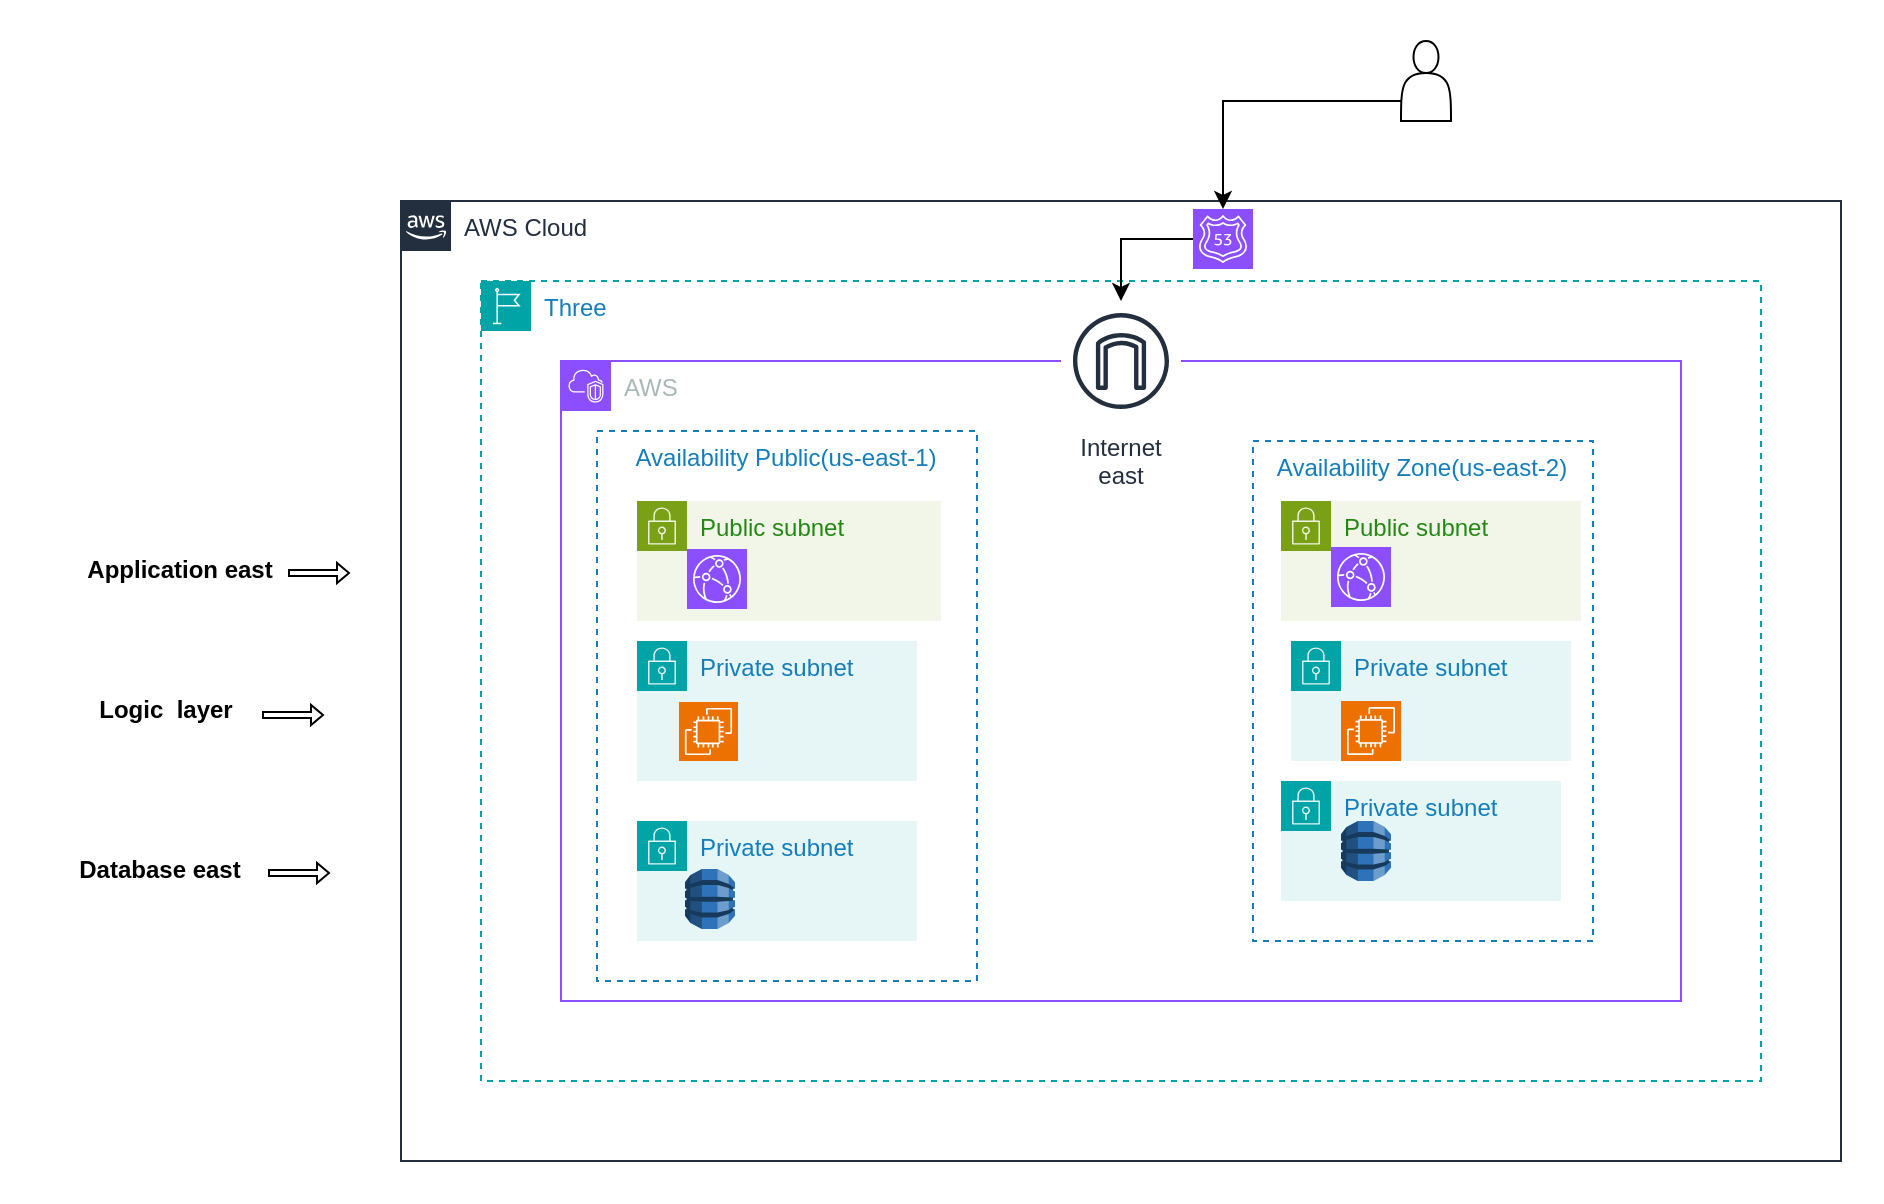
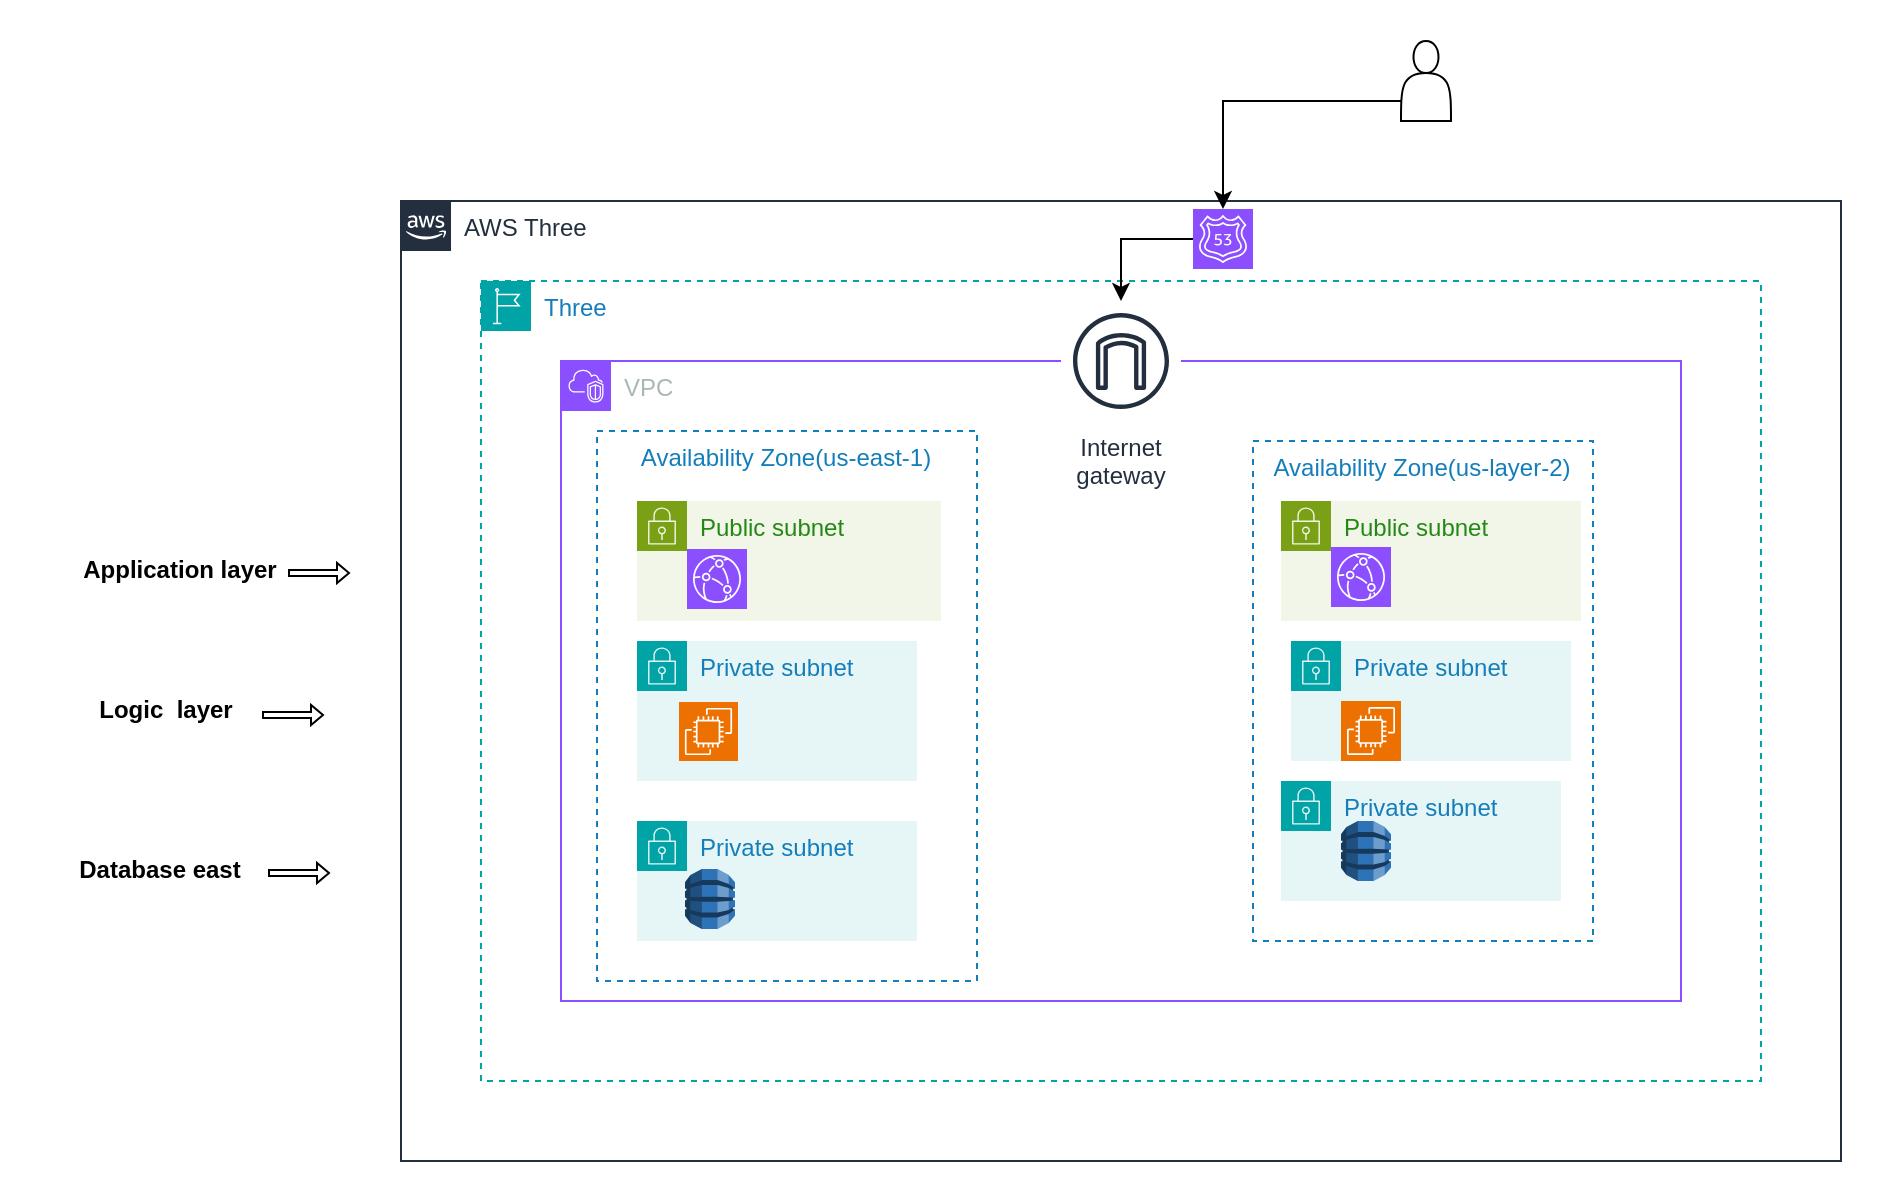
node "AWS Cloud": label "AWS Cloud" -> "AWS Three"
node "AWS": label "AWS" -> "VPC"
node "Availability Public(us-east-1)": label "Availability Public(us-east-1)" -> "Availability Zone(us-east-1)"
node "Internet east": label "Internet east" -> "Internet gateway"
node "Availability Zone(us-east-2)": label "Availability Zone(us-east-2)" -> "Availability Zone(us-layer-2)"
node "Application east": label "Application east" -> "Application layer"
